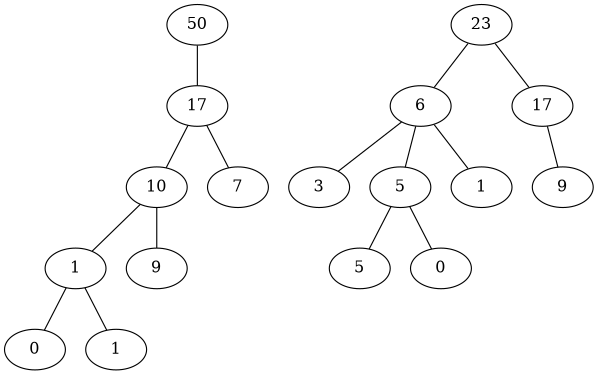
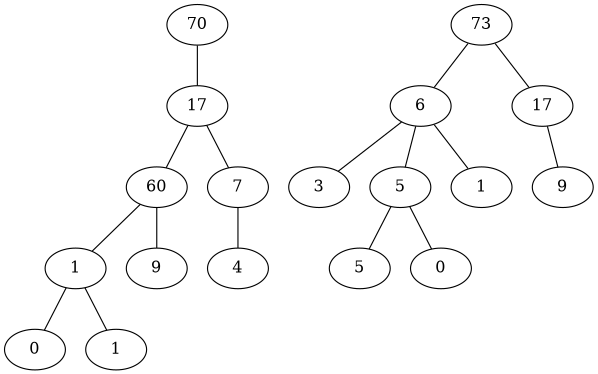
node "50": label "50" -> "70"
node "23": label "23" -> "73"
node "10": label "10" -> "60"
node "4": added
